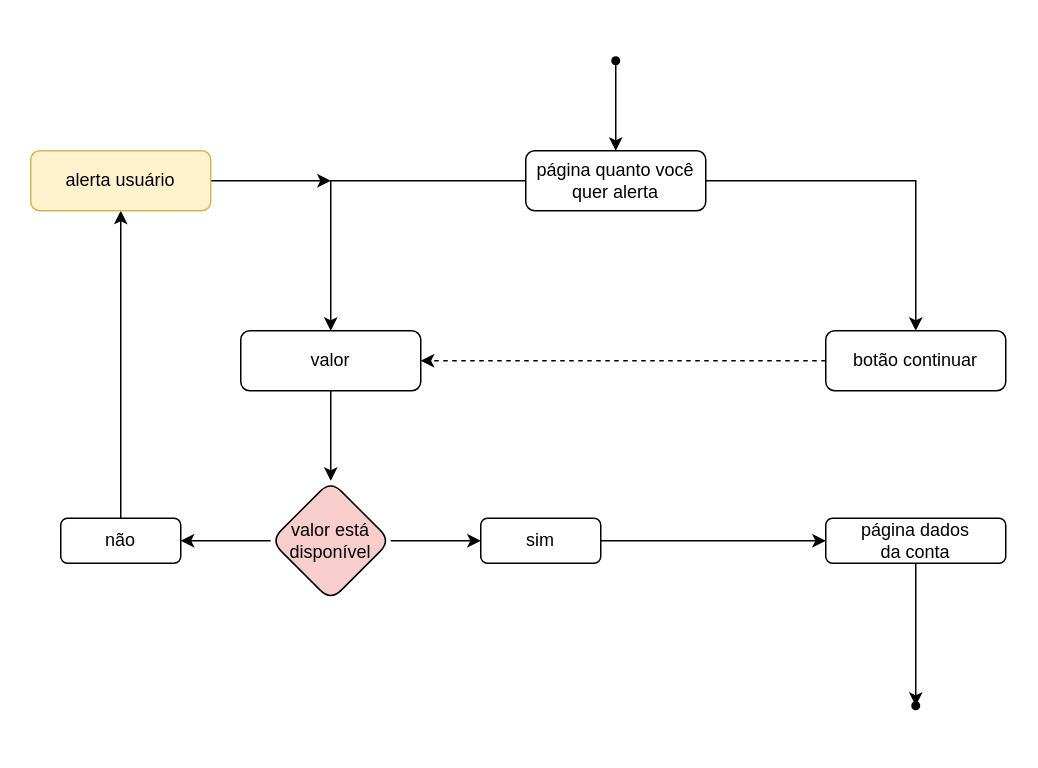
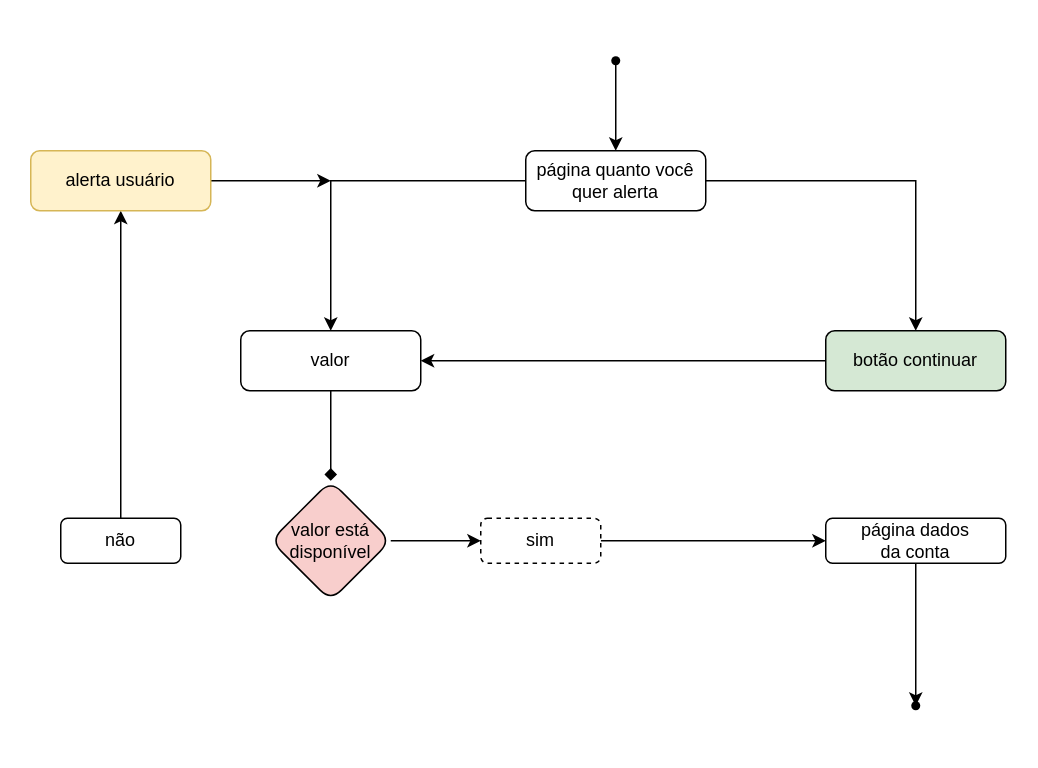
edge "botão continuar" -> "valor": style dashed -> solid
node "botão continuar": fillcolor #ffffff -> #d5e8d4
edge "valor" -> "valor está disponível": arrowhead classic -> diamond
edge "valor está disponível" -> "não": removed
node "sim": style solid -> dashed
